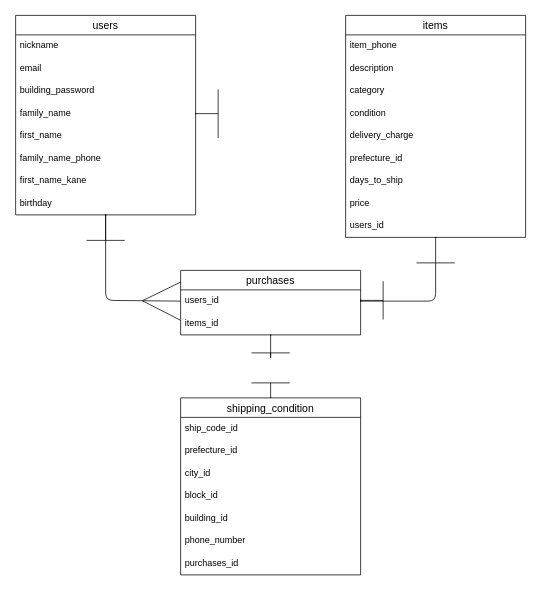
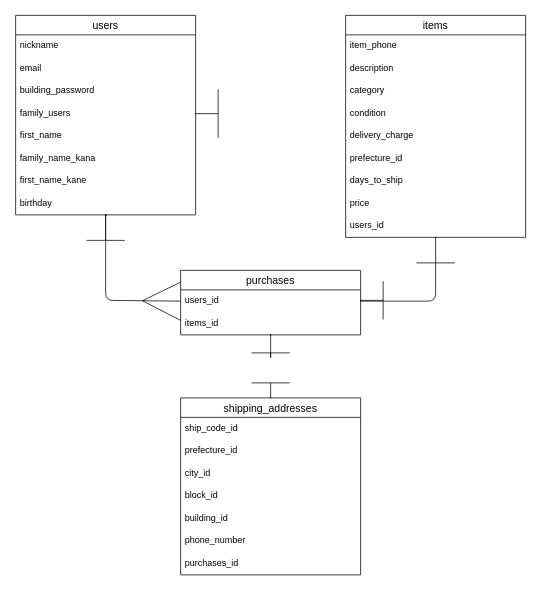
node "family_name": label "family_name" -> "family_users"
node "family_name_phone": label "family_name_phone" -> "family_name_kana"
node "shipping_condition": label "shipping_condition" -> "shipping_addresses"
